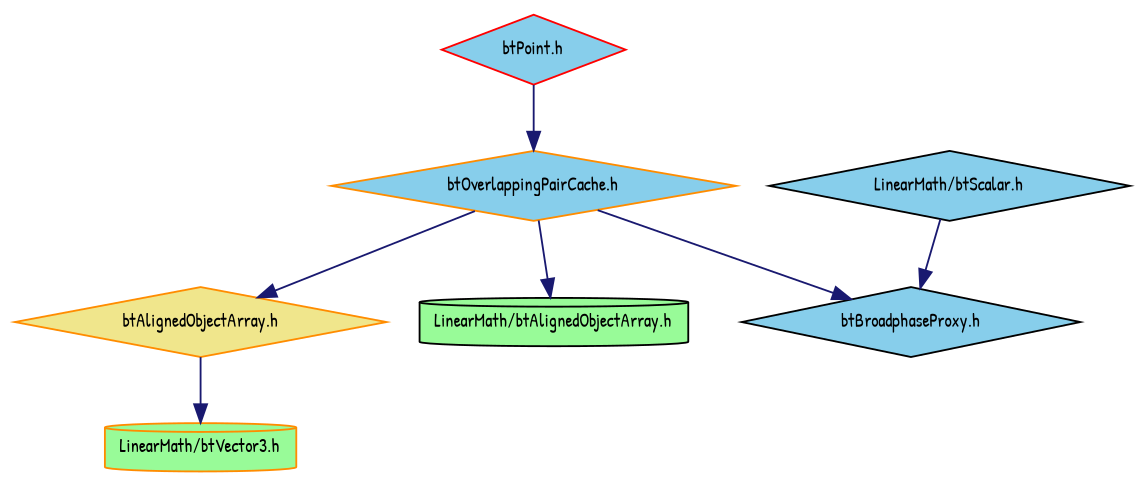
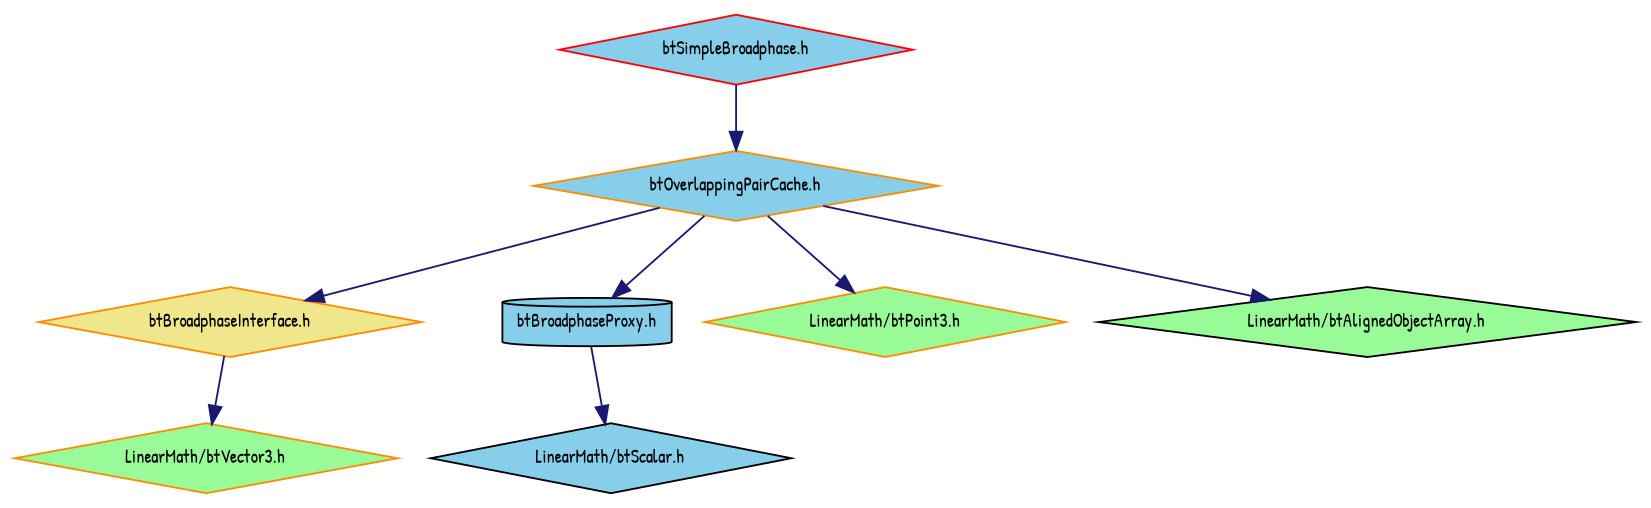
node "btPoint.h": label "btPoint.h" -> "btSimpleBroadphase.h"
edge "LinearMath/btScalar.h" -> "btBroadphaseProxy.h": reversed
node "btAlignedObjectArray.h": label "btAlignedObjectArray.h" -> "btBroadphaseInterface.h"
node "LinearMath/btAlignedObjectArray.h": shape cylinder -> diamond
node "LinearMath/btPoint3.h": added
node "btBroadphaseProxy.h": shape diamond -> cylinder
node "LinearMath/btVector3.h": shape cylinder -> diamond
